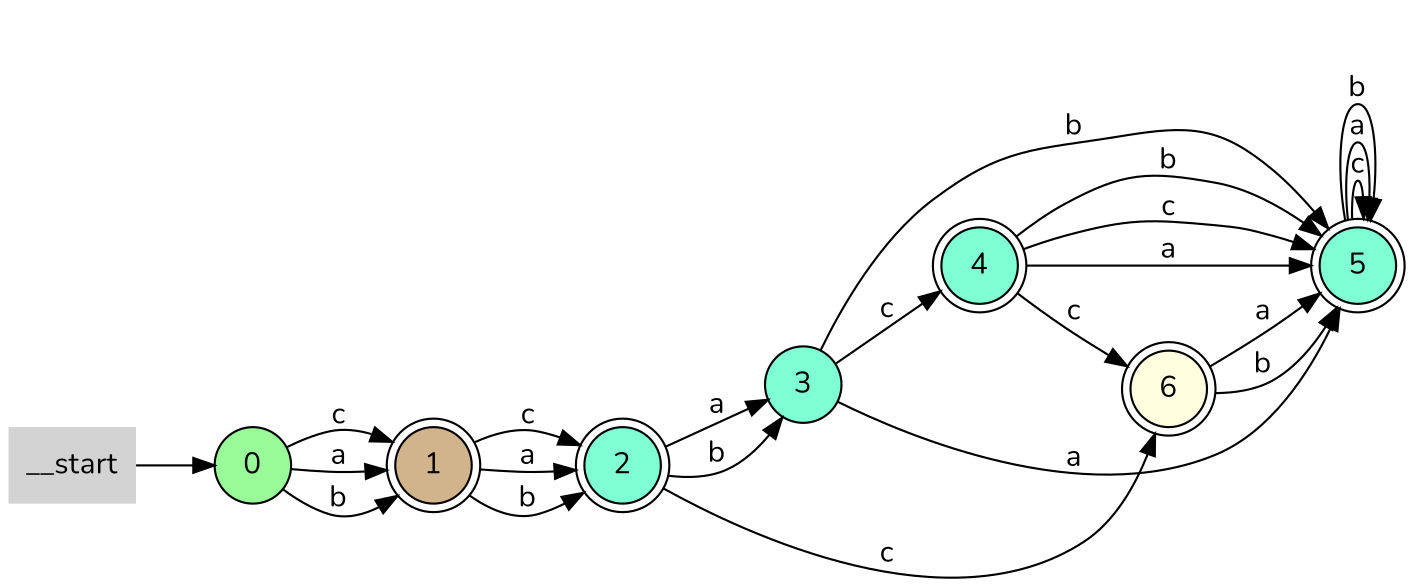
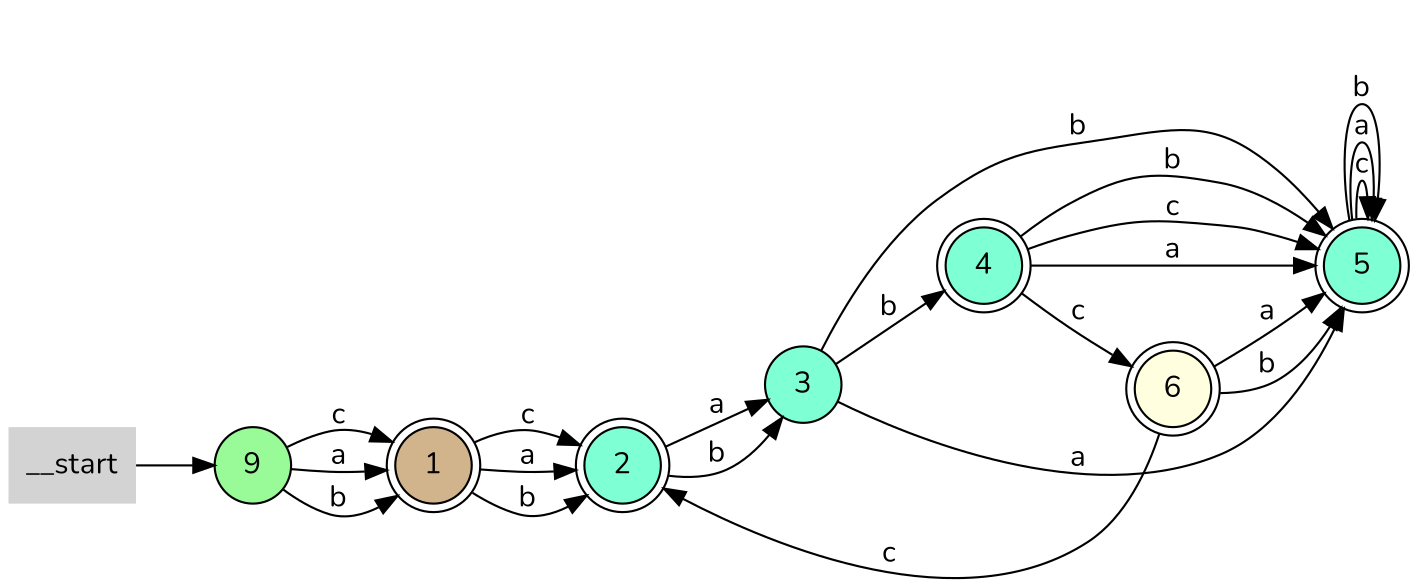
edge "3" -> "4": label "c" -> "b"
node "0": label "0" -> "9"
edge "2" -> "6": reversed
